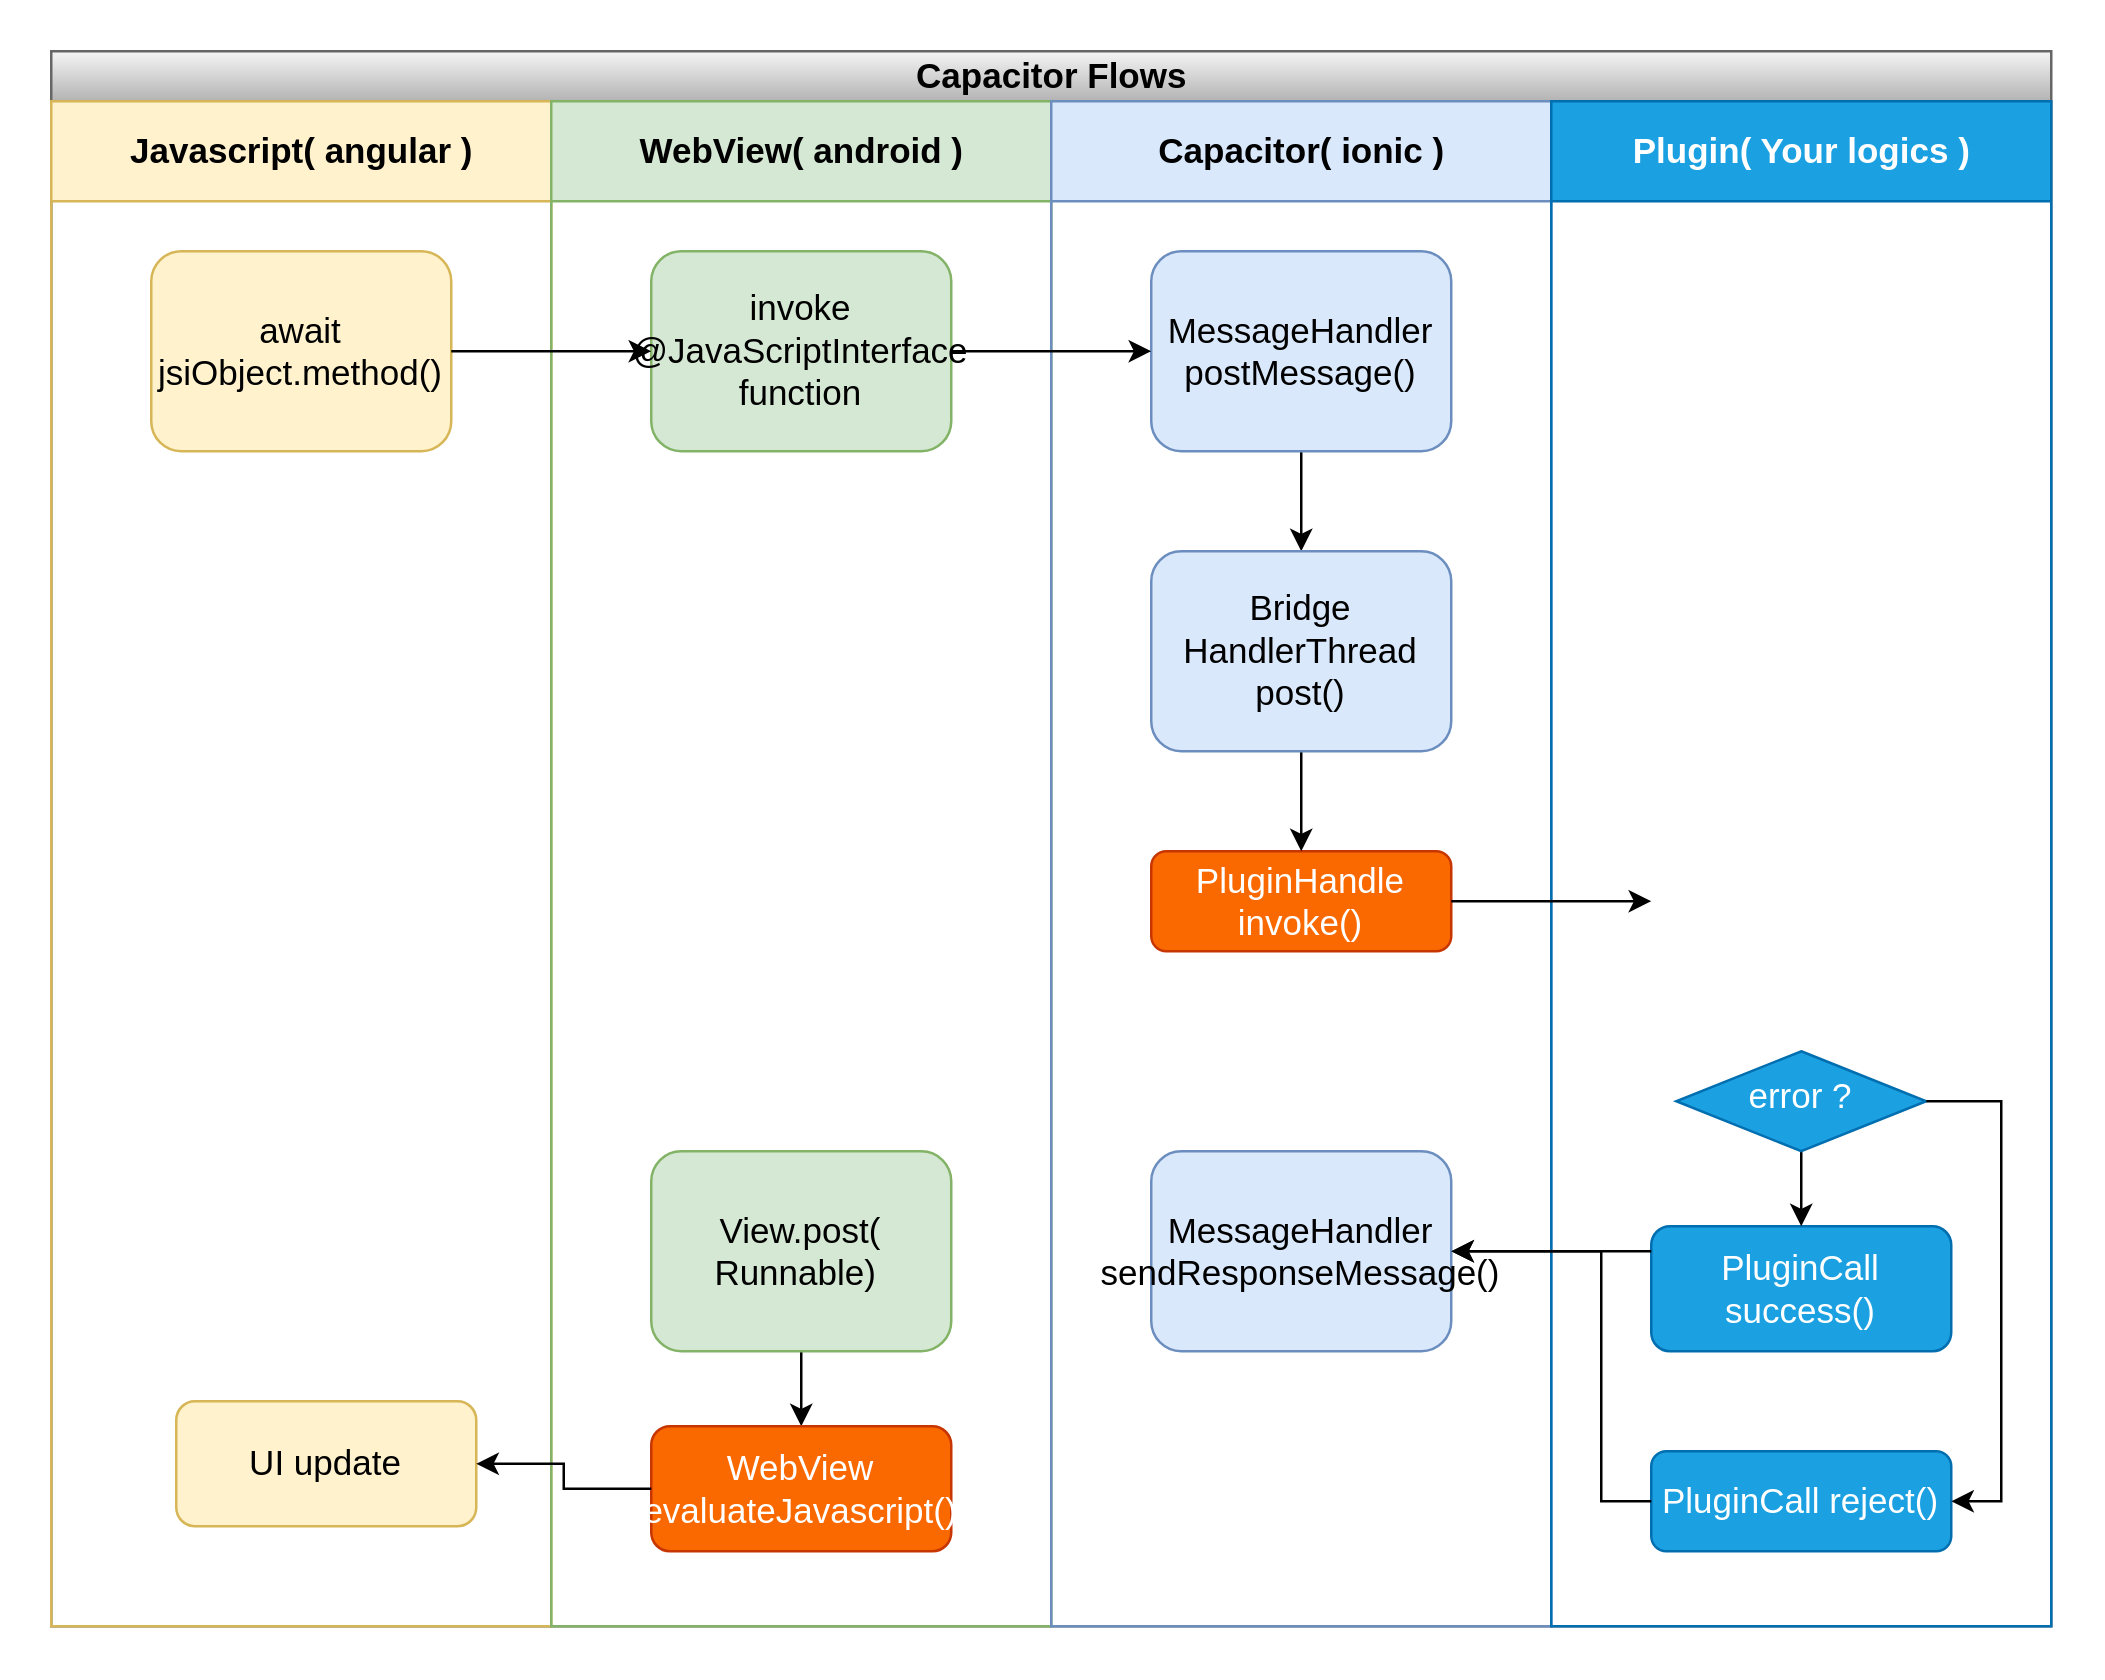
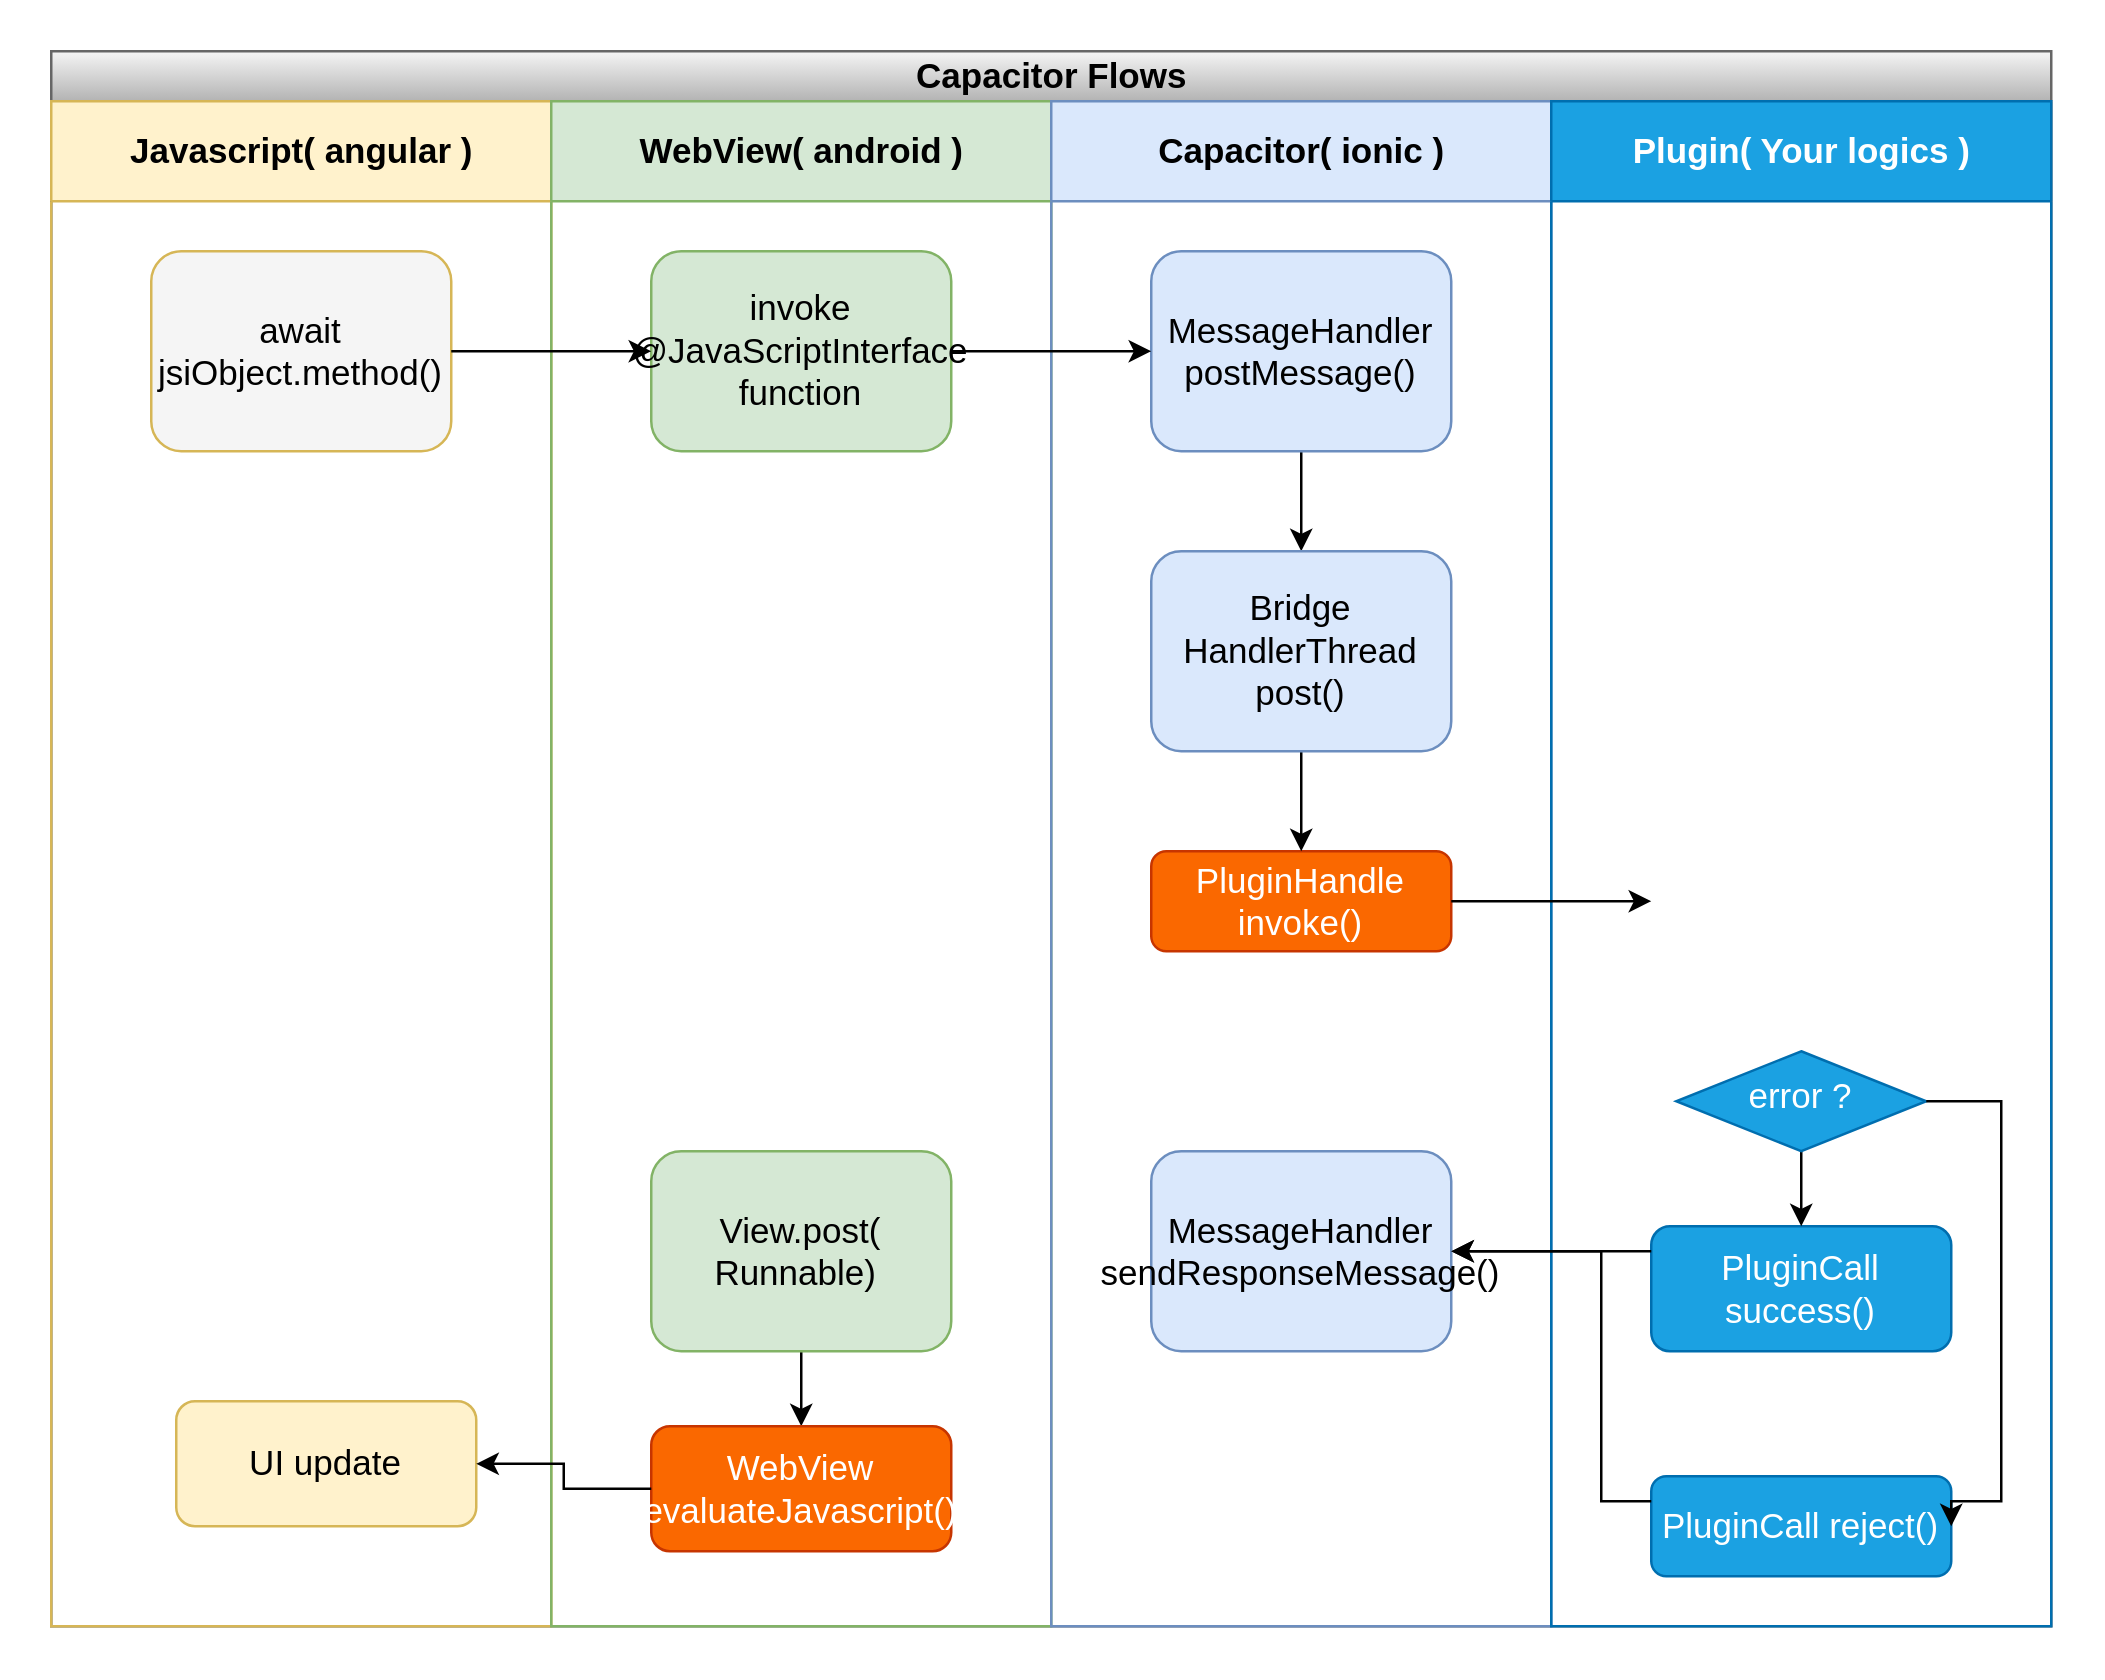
node "await jsiObject.method()": fillcolor #fff2cc -> #f5f5f5
node "PluginCall reject()": moved (1801, 1501) -> (1801, 1526)
